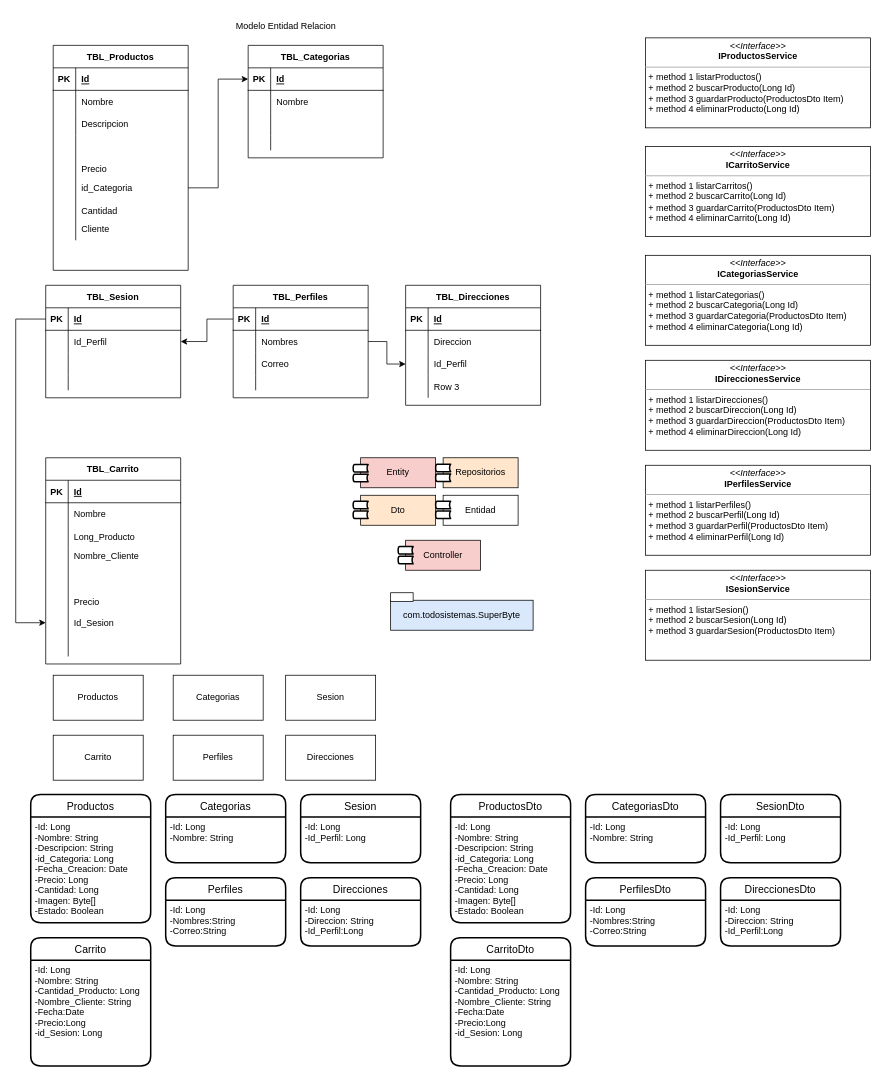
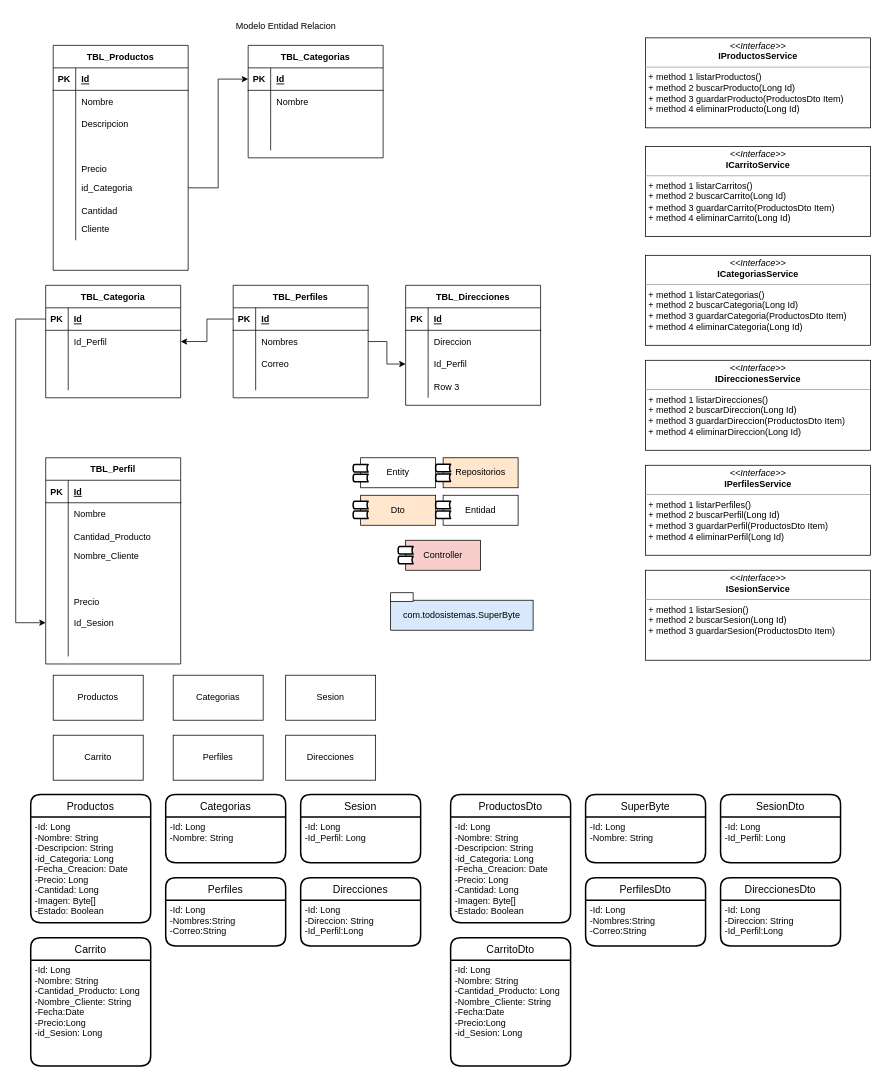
node "TBL_Sesion": label "TBL_Sesion" -> "TBL_Categoria"
node "TBL_Carrito": label "TBL_Carrito" -> "TBL_Perfil"
node "Entity": fillcolor #f8cecc -> #ffffff
node "Long_Producto": label "Long_Producto" -> "Cantidad_Producto"
node "CategoriasDto": label "CategoriasDto" -> "SuperByte"
